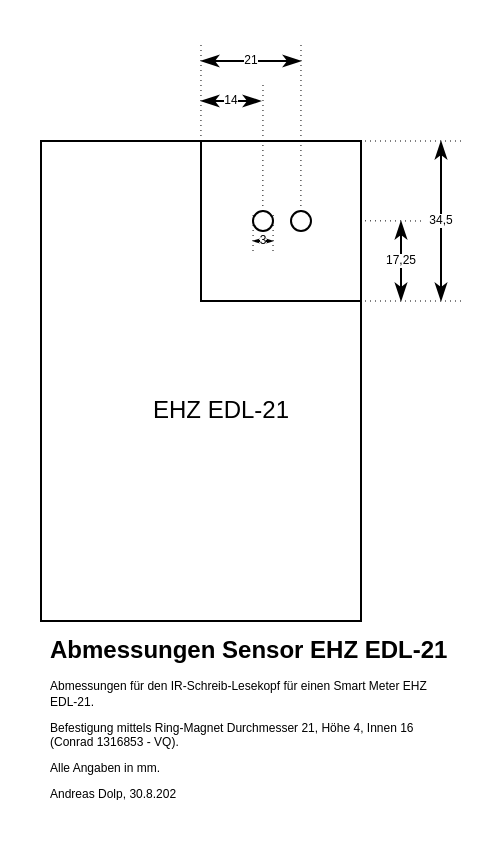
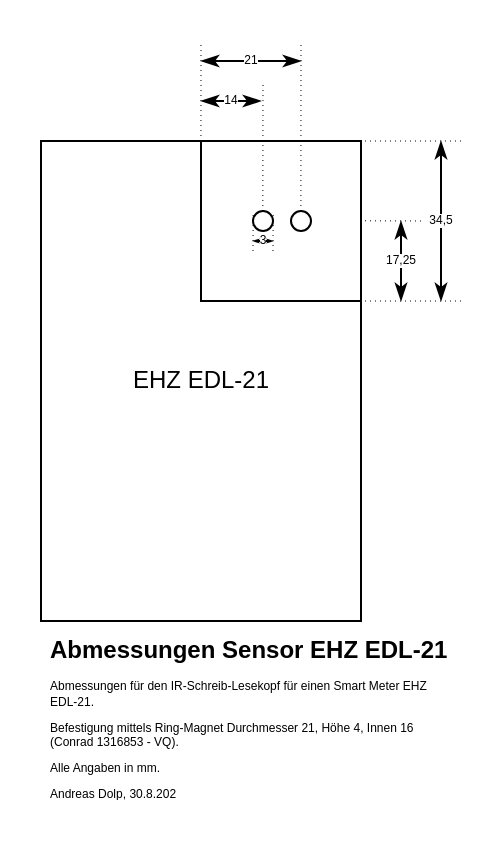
node "EHZ EDL-21": moved (221, 411) -> (201, 381)
